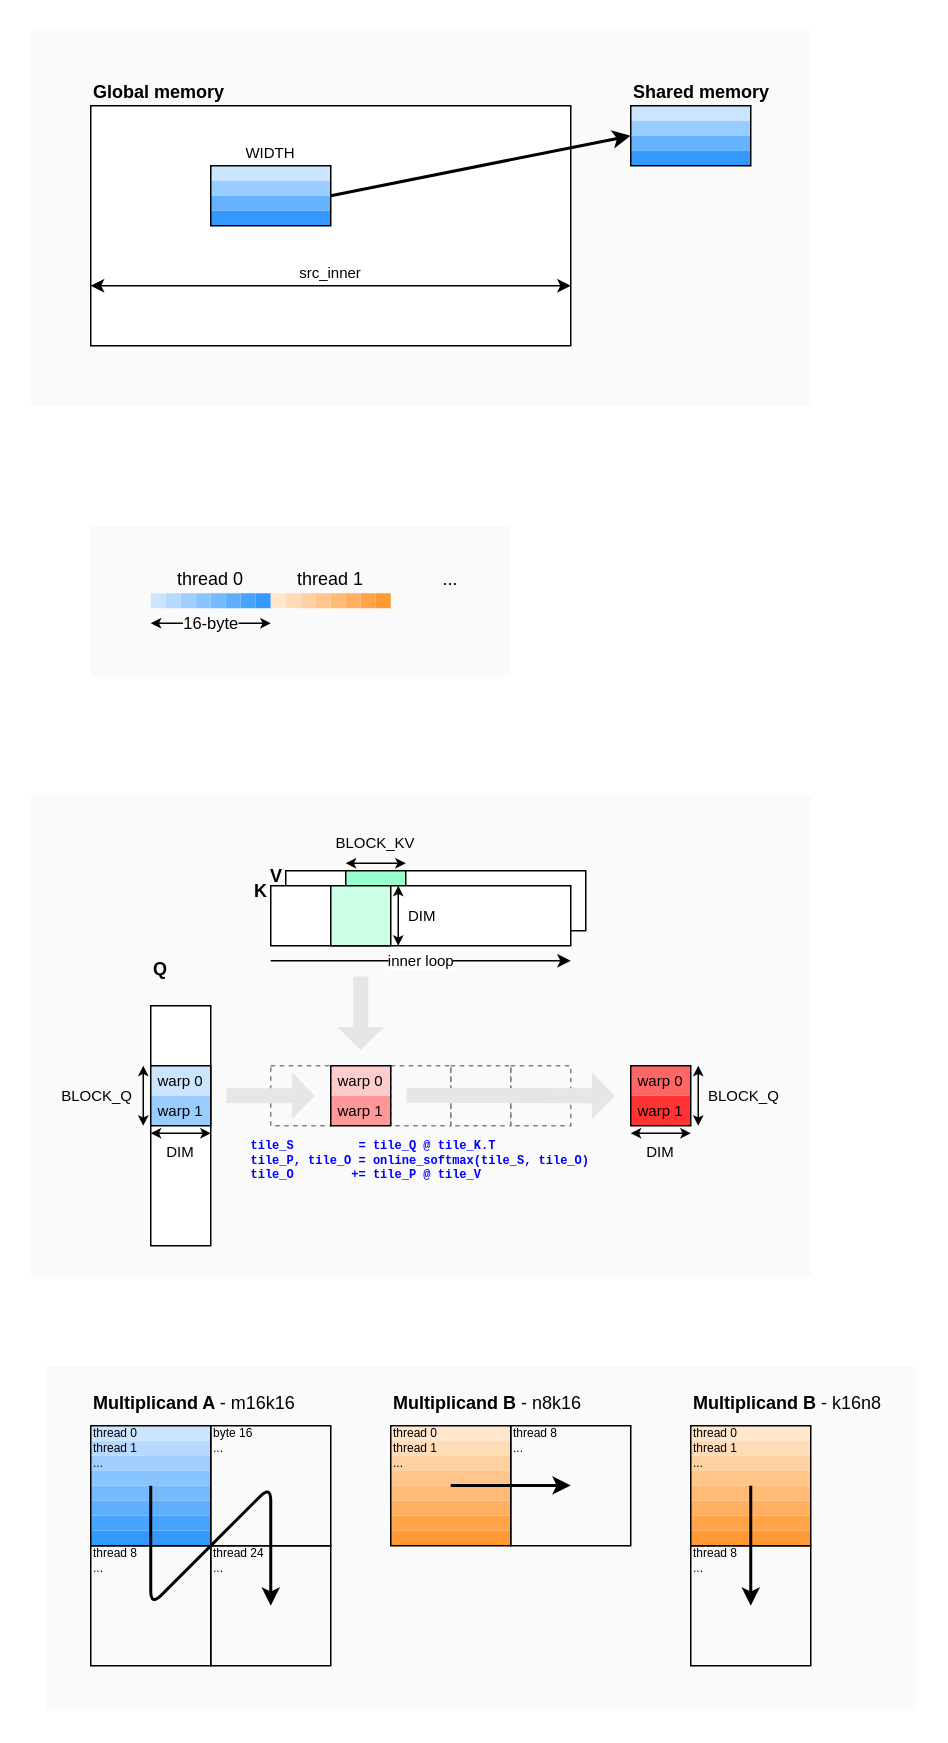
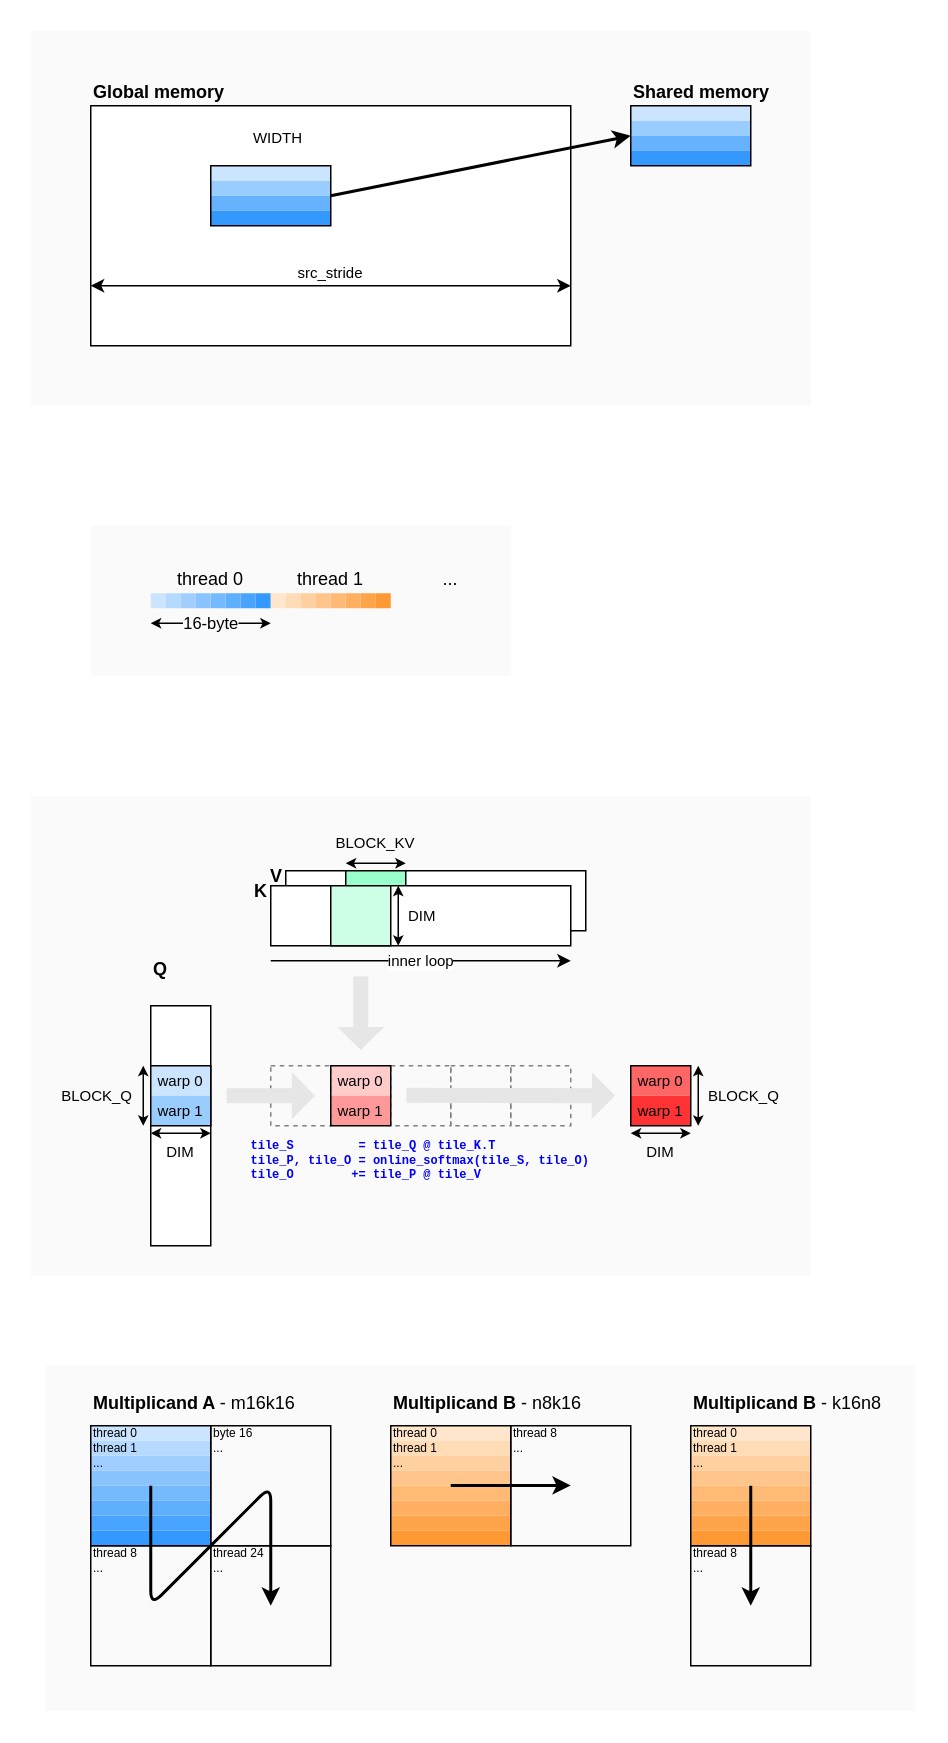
node "WIDTH": moved (271, 151) -> (278, 136)
node "src_inner": label "src_inner" -> "src_stride"
